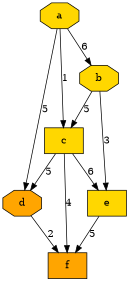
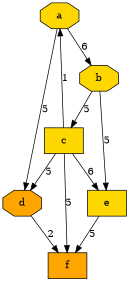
edge "a" -> "c": reversed
edge "b" -> "e": label "3" -> "5"
edge "c" -> "f": label "4" -> "5"
